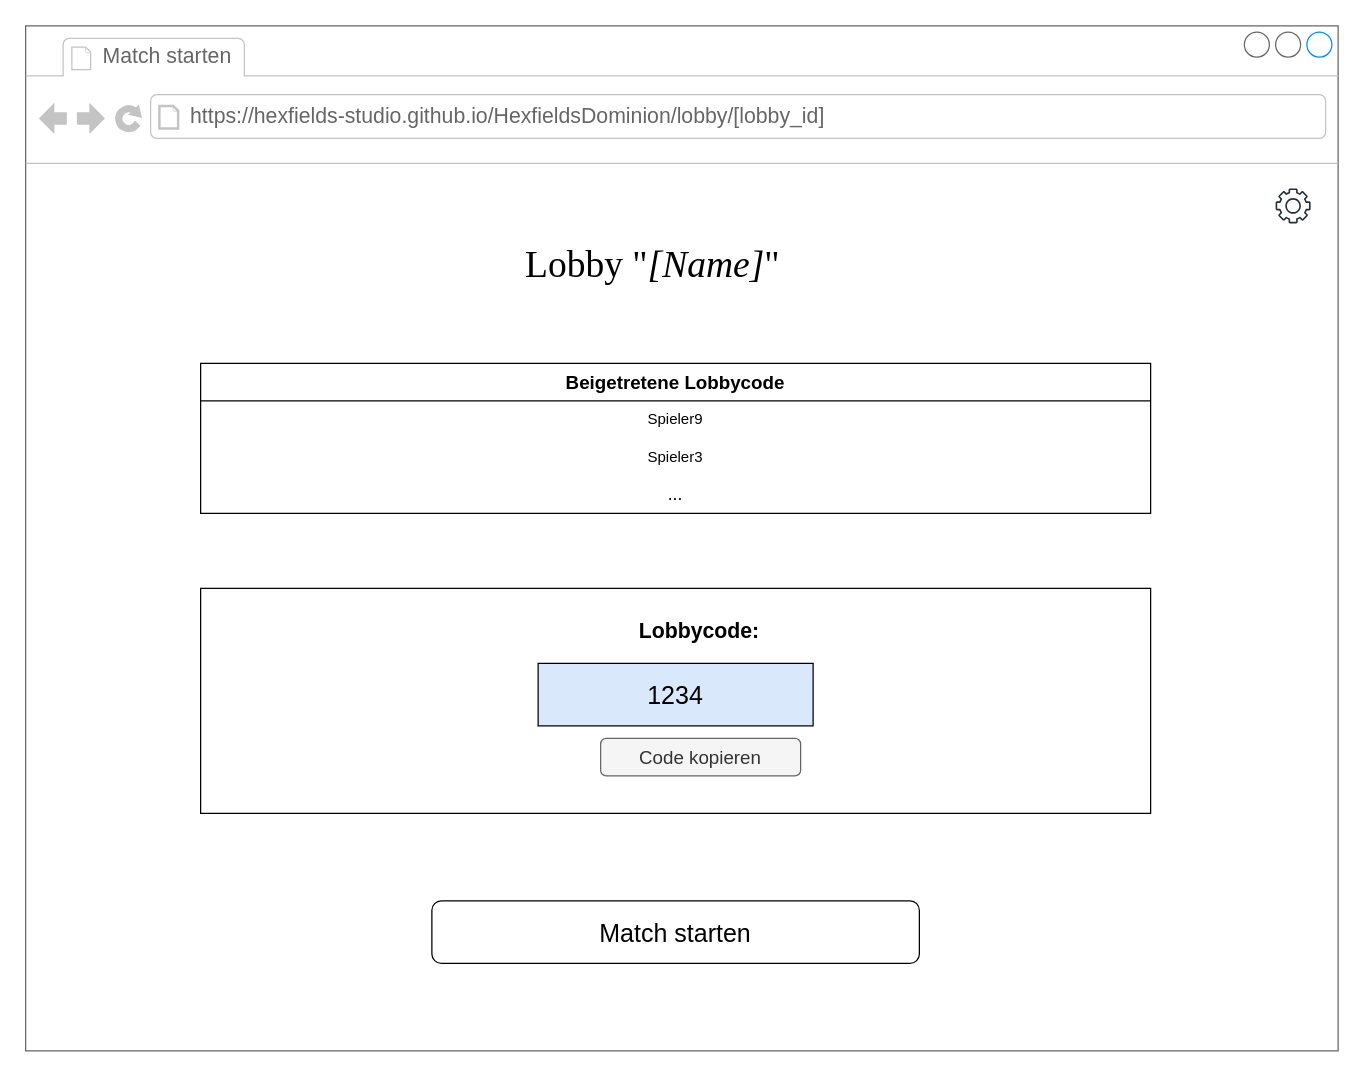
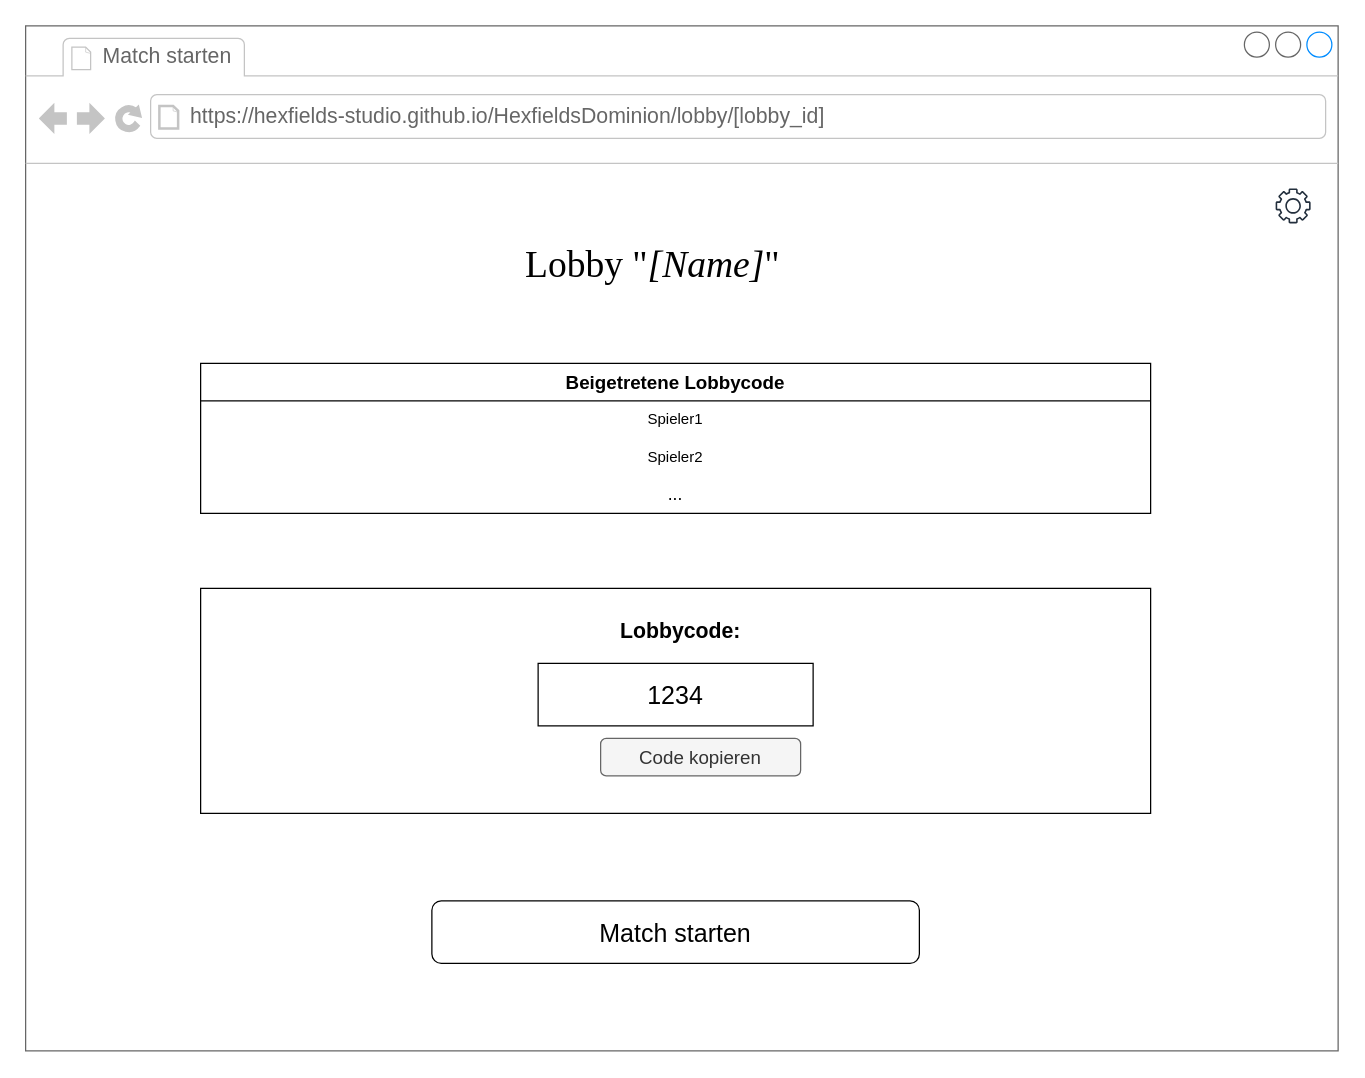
node "Spieler9": label "Spieler9" -> "Spieler1"
node "Spieler3": label "Spieler3" -> "Spieler2"
node "Lobbycode:": moved (694, 632) -> (676, 632)
node "1234": fillcolor #dae8fc -> #ffffff
